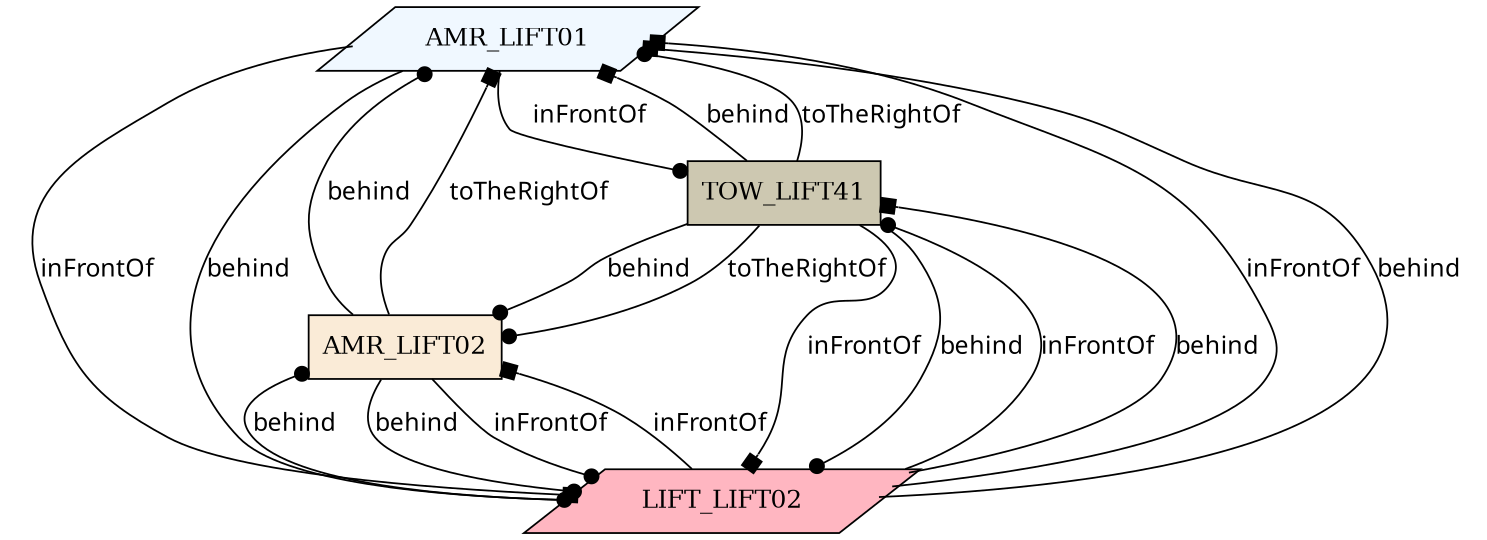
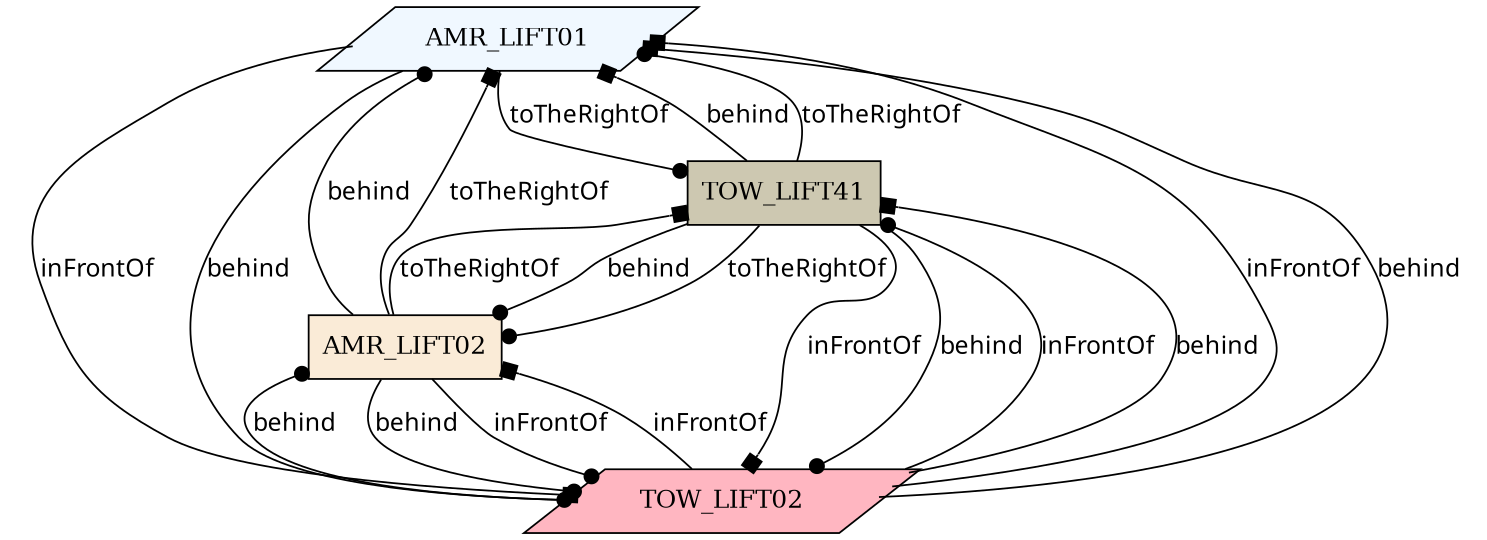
edge "AMR_LIFT01" -> "TOW_LIFT41": label "inFrontOf" -> "toTheRightOf"
edge "AMR_LIFT02" -> "TOW_LIFT41": added, label "toTheRightOf"
node "LIFT_LIFT02": label "LIFT_LIFT02" -> "TOW_LIFT02"
